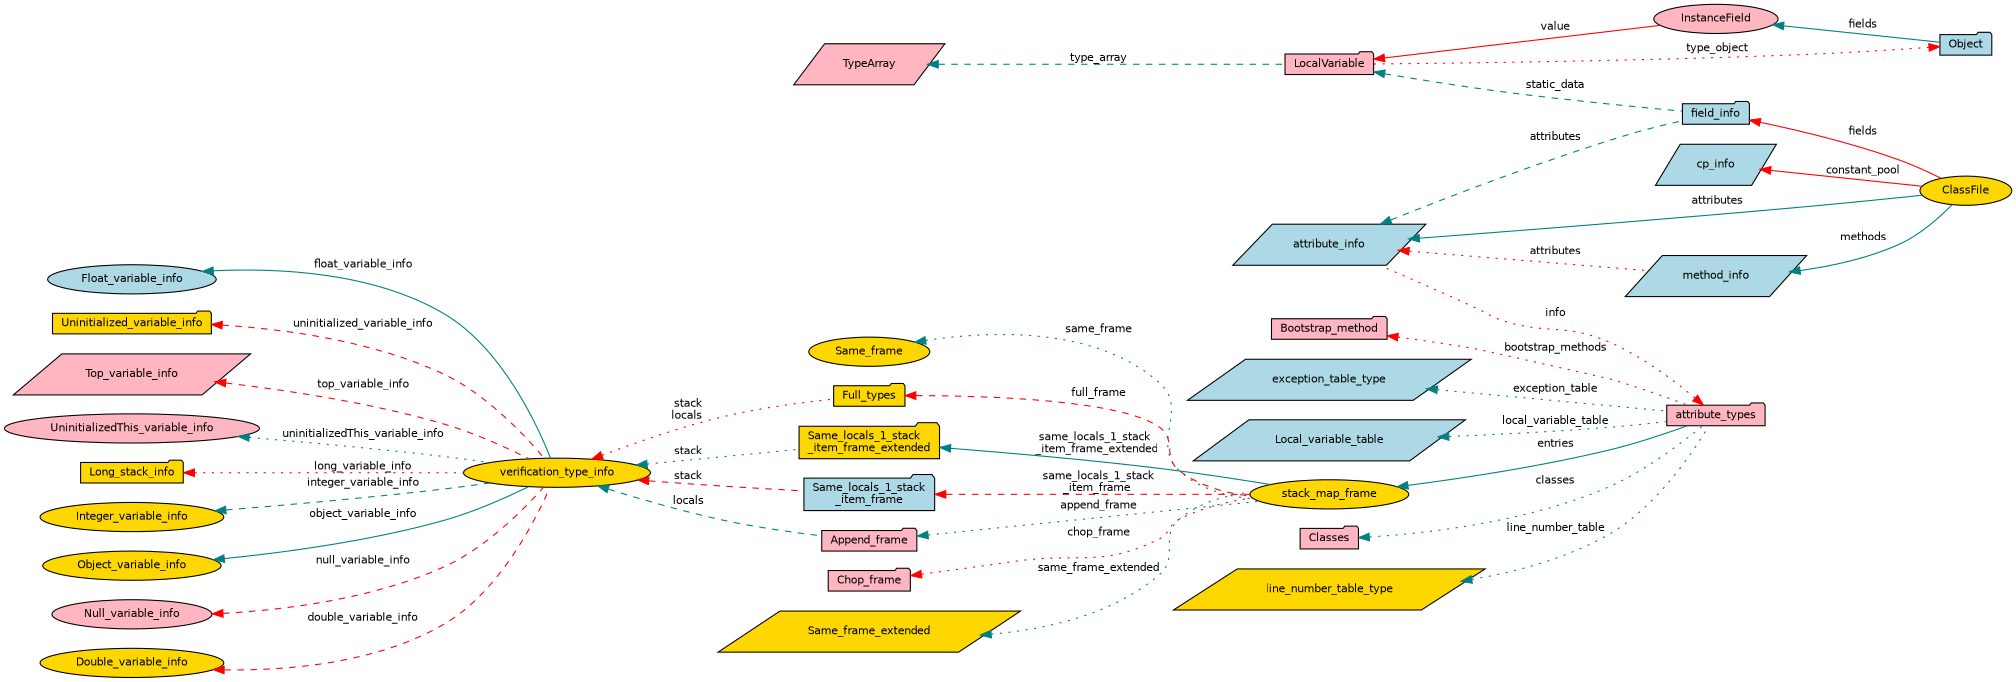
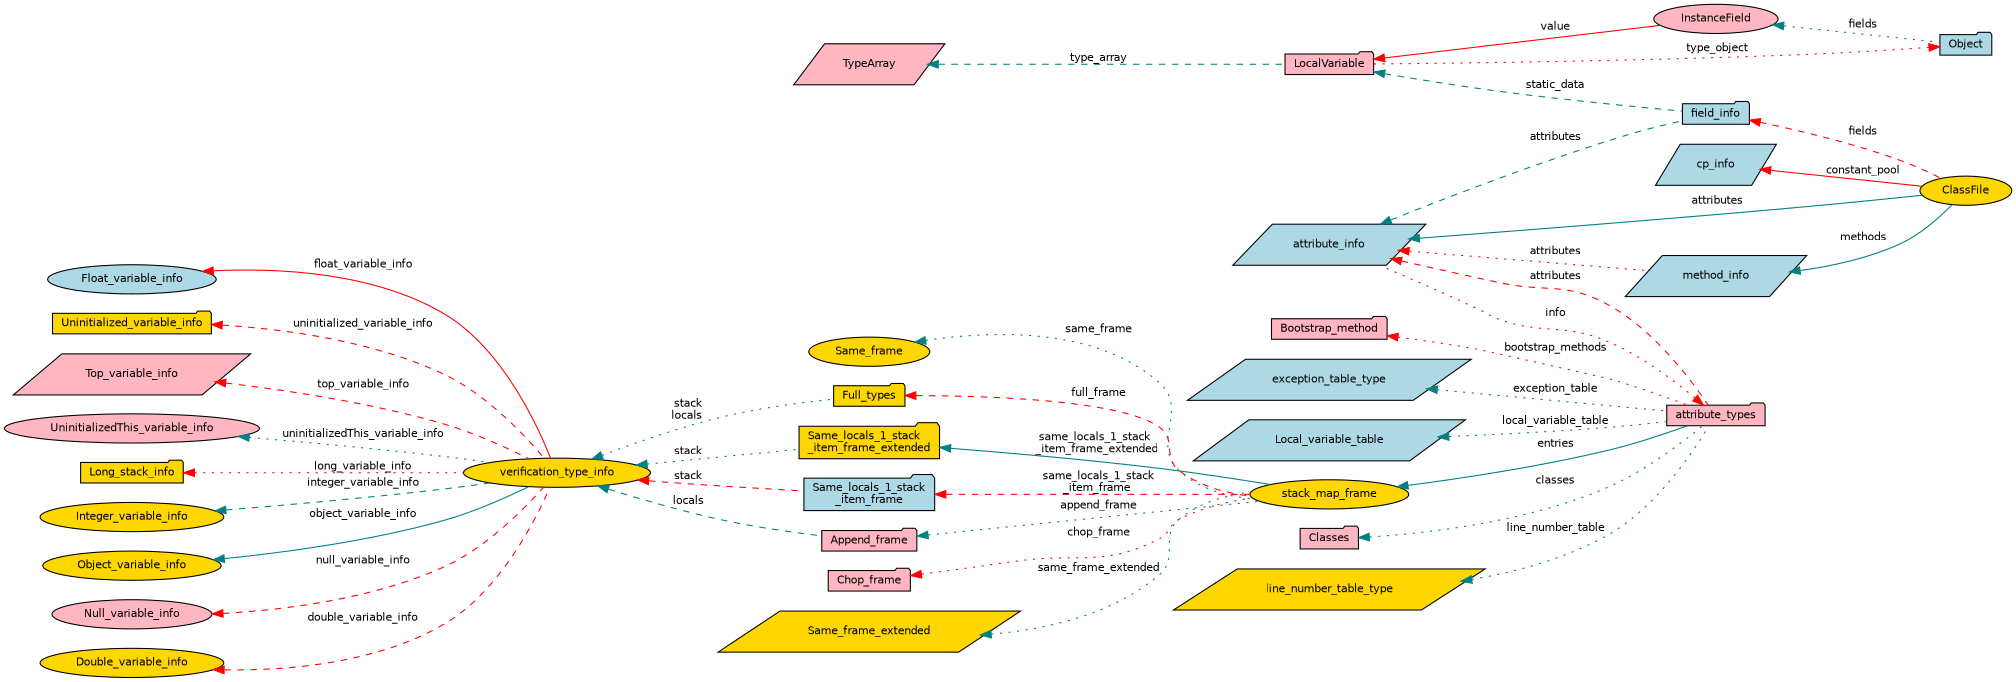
edge "Object" -> "InstanceField": style solid -> dotted
edge "ClassFile" -> "field_info": style solid -> dashed
edge "attribute_types" -> "attribute_info": added, label "attributes"
edge "verification_type_info" -> "Float_variable_info": color teal -> red
edge "Full_types" -> "verification_type_info": color red -> teal
